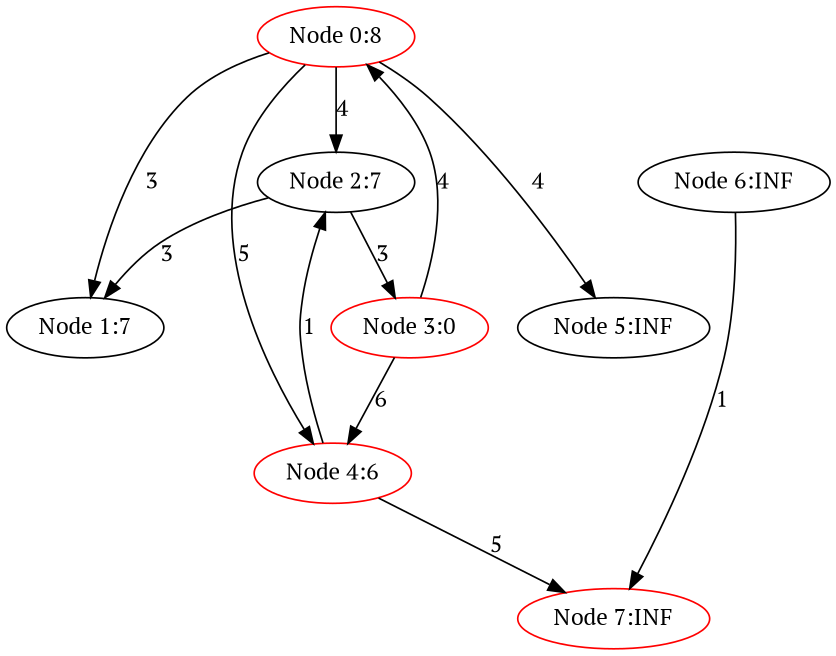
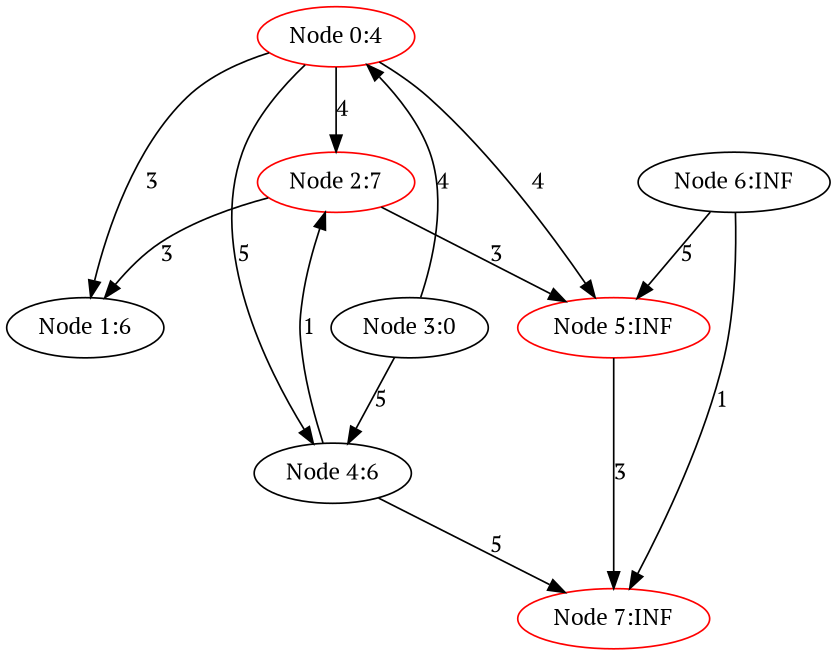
node "Node 0:8": label "Node 0:8" -> "Node 0:4"
node "Node 2:7": color black -> red
edge "Node 2:7" -> "Node 3:0": now "Node 2:7" -> "Node 5:INF"
edge "Node 6:INF" -> "Node 5:INF": added, label "5"
node "Node 1:7": label "Node 1:7" -> "Node 1:6"
node "Node 3:0": color red -> black
node "Node 5:INF": color black -> red
edge "Node 3:0" -> "Node 4:6": label "6" -> "5"
edge "Node 5:INF" -> "Node 7:INF": added, label "3"
node "Node 4:6": color red -> black
